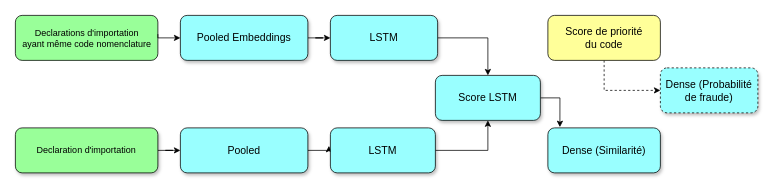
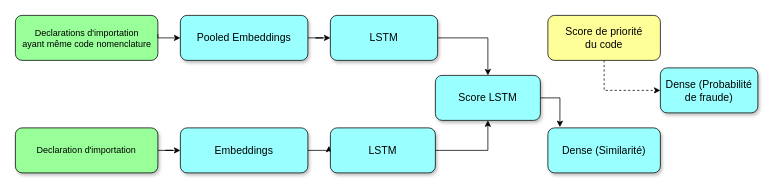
node "Dense (Probabilité de fraude)": style dashed -> solid
node "Pooled": label "Pooled" -> "Embeddings"
